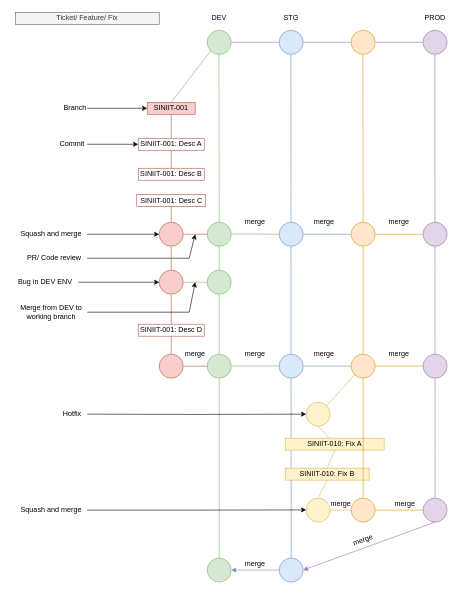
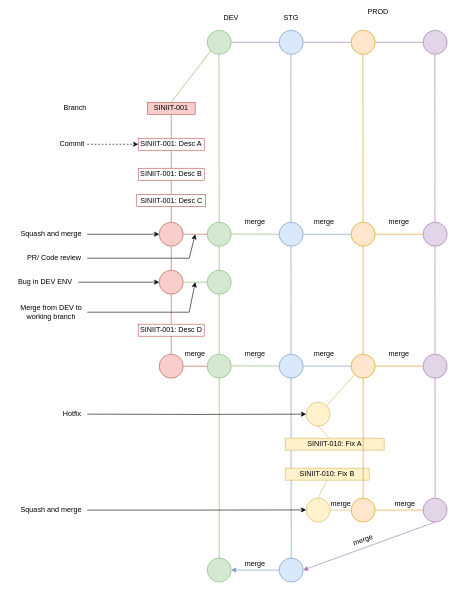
node "Ticket/ Feature/ Fix": removed
node "DEV": moved (219, 18) -> (231, 18)
node "PROD": moved (435, 18) -> (378, 12)
edge "Branch" -> "SINIIT-001": removed
edge "Commit" -> "SINIIT-001: Desc A": style solid -> dashed
edge "SINIIT-001: Desc B" -- "SINIIT-001: Desc C": added
edge "SINIIT-010: Fix A" -- "SINIIT-010: Fix B": removed
